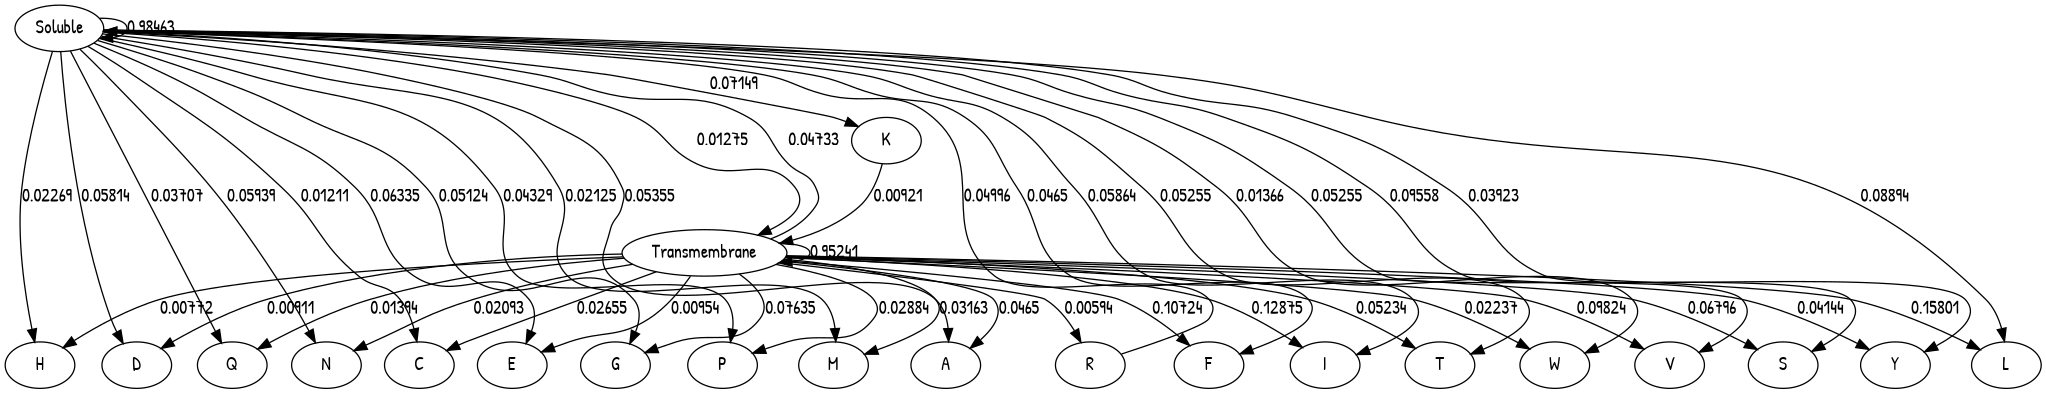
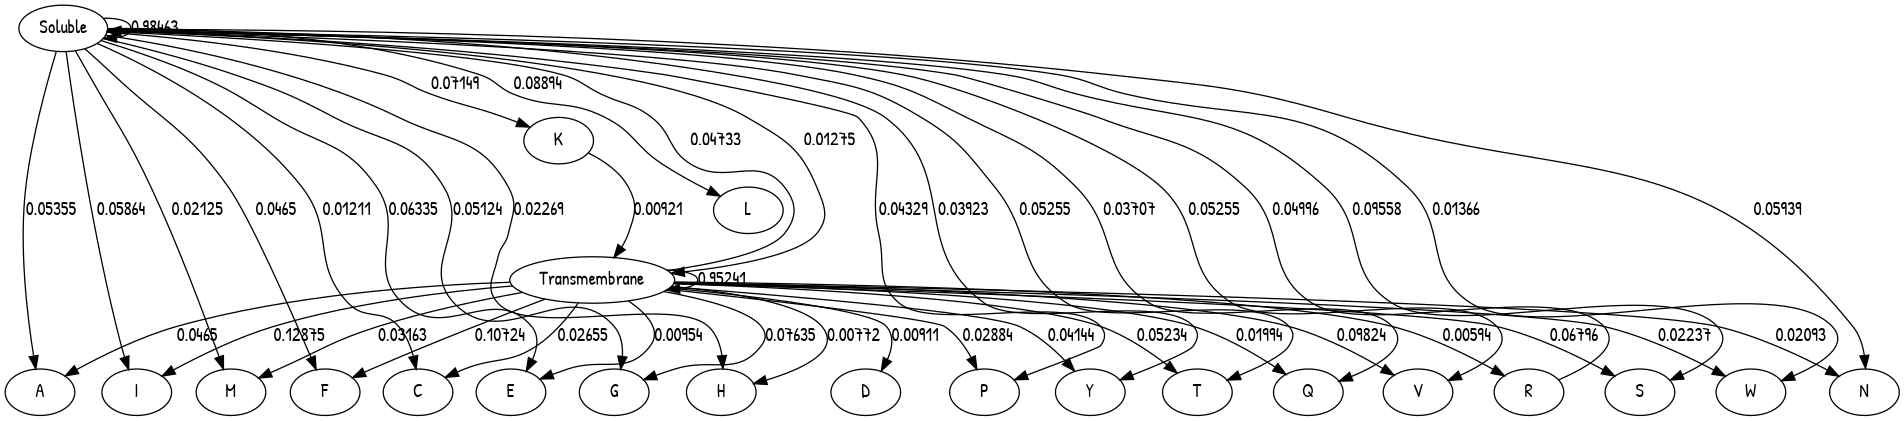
edge "Soluble" -> "D": removed, label "0.05814"
edge "Transmembrane" -> "L": removed, label "0.15801"
edge "Transmembrane" -> "Q": label "0.01394" -> "0.01994"
